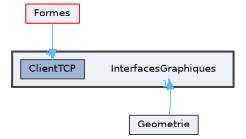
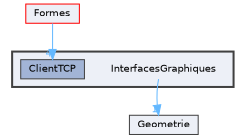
edge "Geometrie" -> "InterfacesGraphiques": reversed
